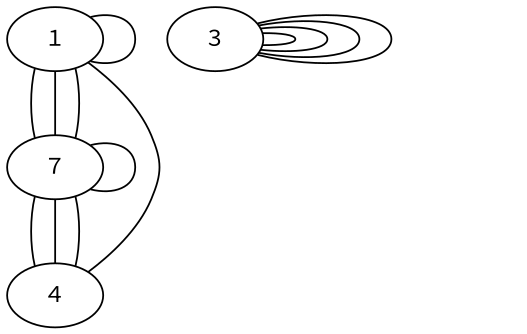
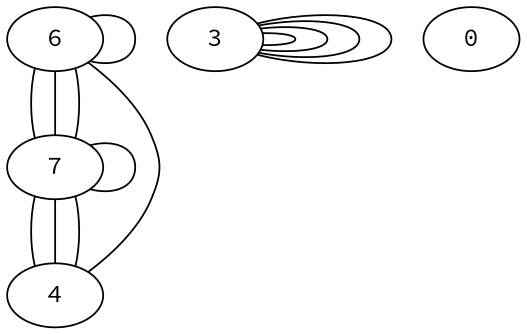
node "1": label "1" -> "6"
node "0": added
